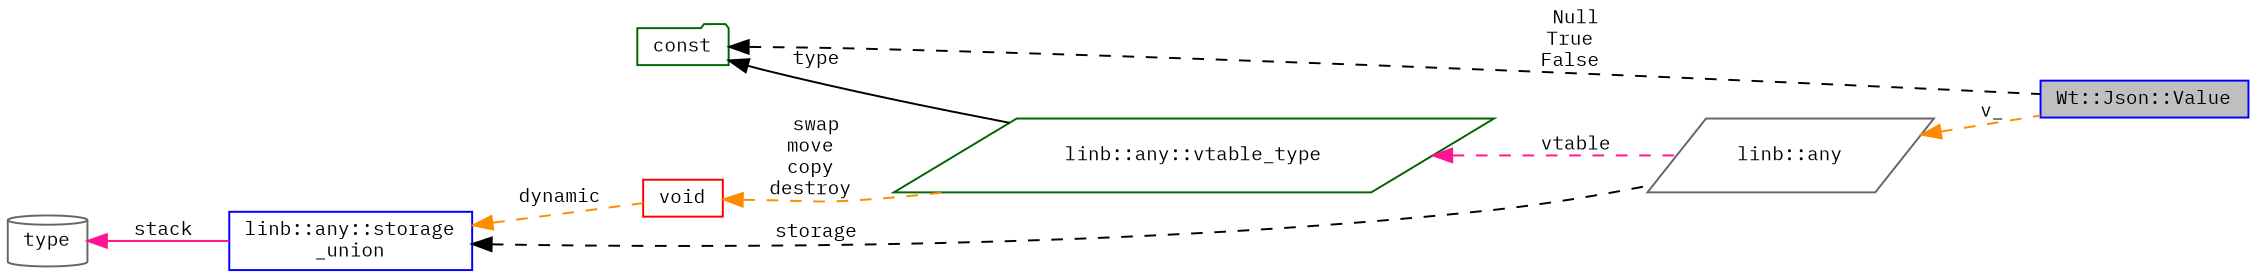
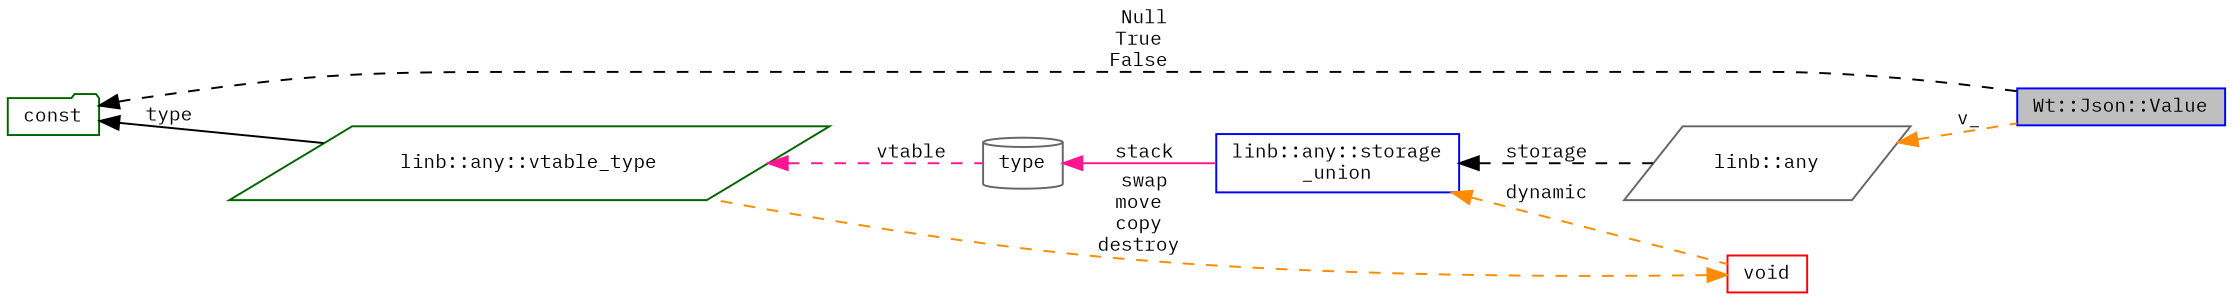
edge "linb::any" -> "linb::any::vtable_type": now "type" -> "linb::any::vtable_type"
